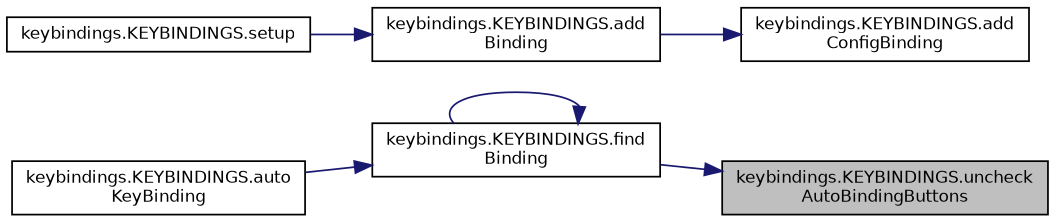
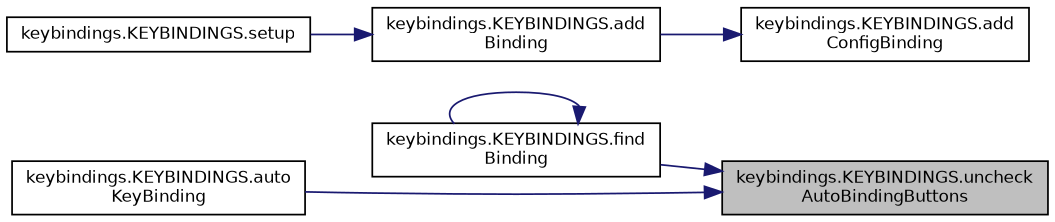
edge "keybindings.KEYBINDINGS.auto KeyBinding" -> "keybindings.KEYBINDINGS.find Binding": now "keybindings.KEYBINDINGS.auto KeyBinding" -> "keybindings.KEYBINDINGS.uncheck AutoBindingButtons"
